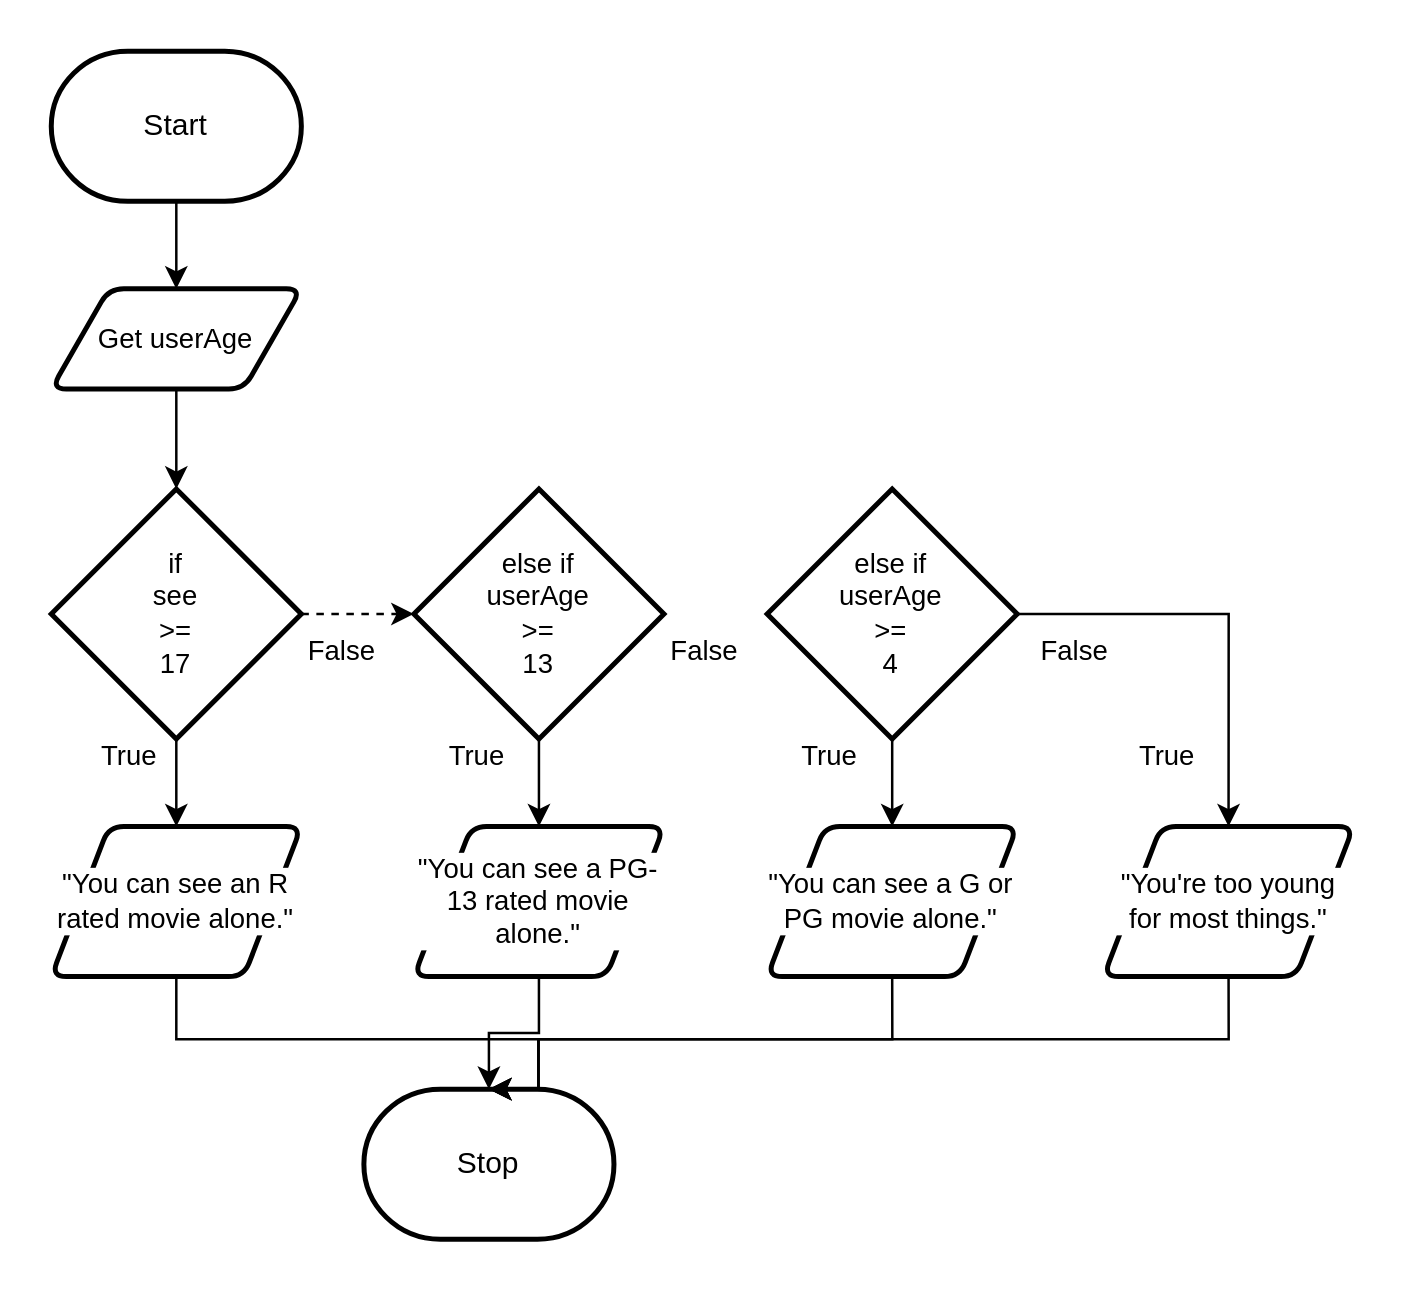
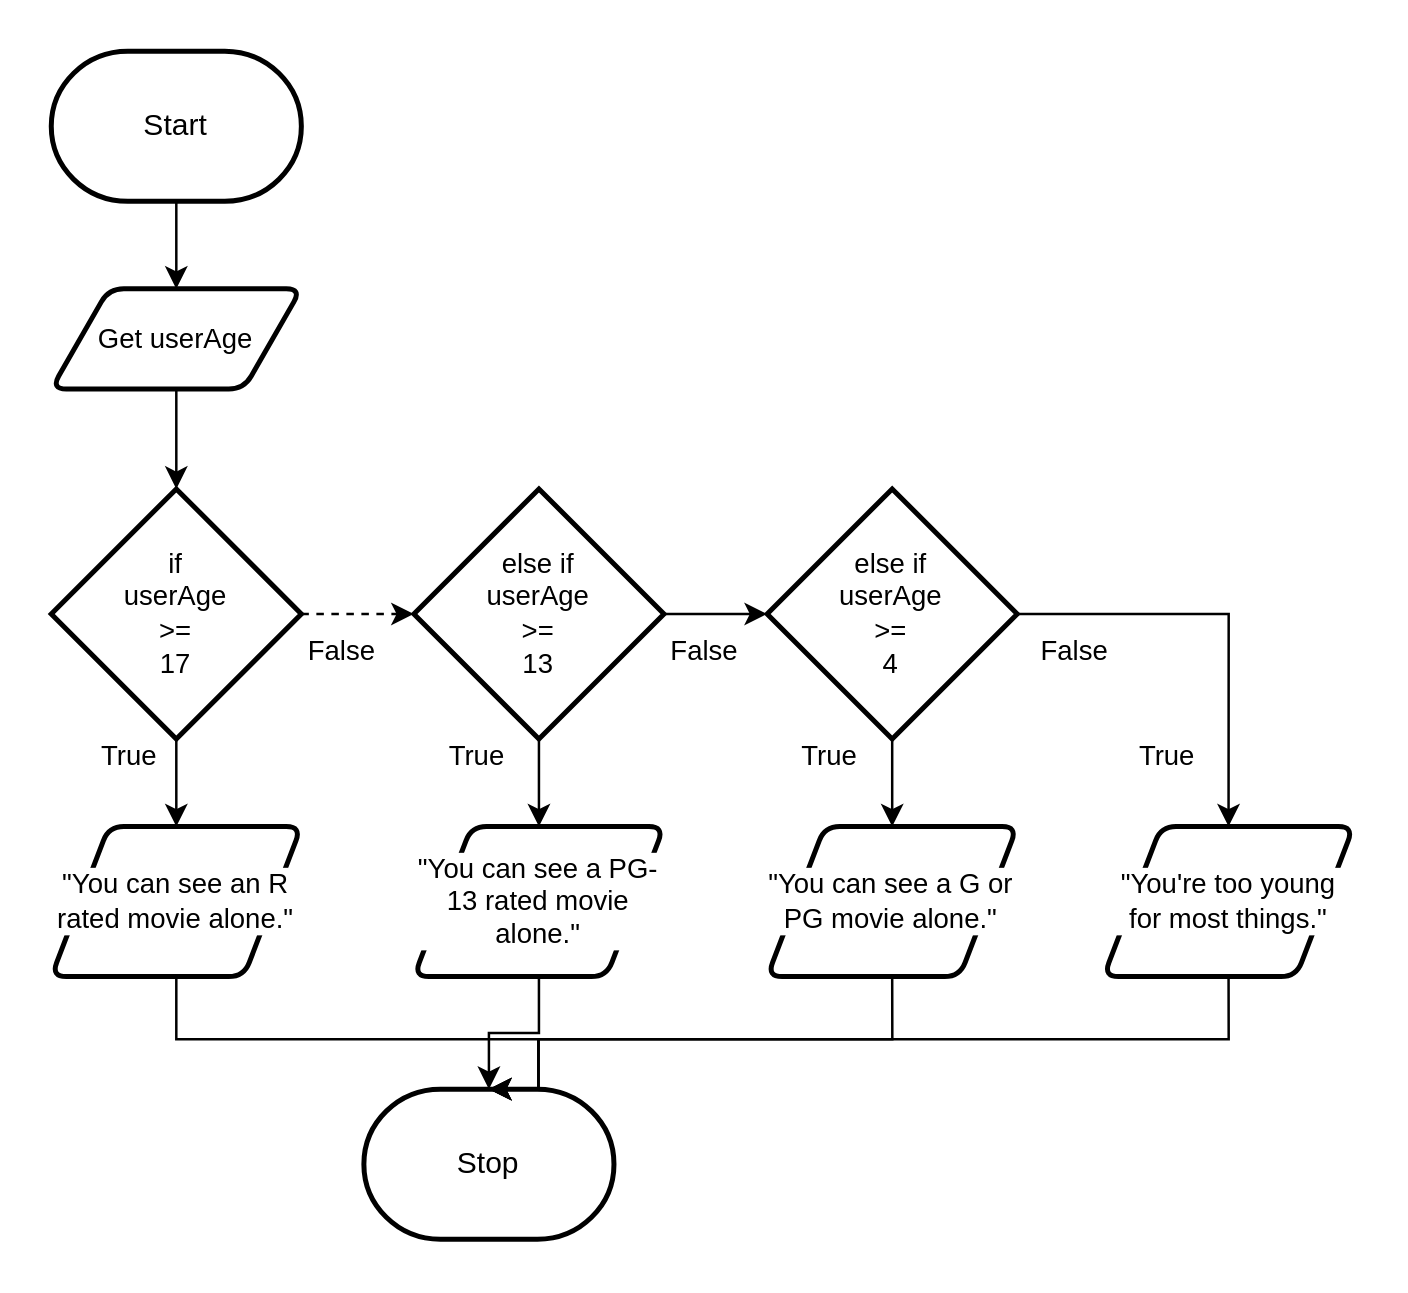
node "if see >= 17": label "if see >= 17" -> "if userAge >= 17"
edge "else if userAge >= 13" -> "else if userAge >= 4": added
